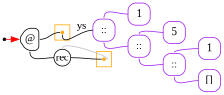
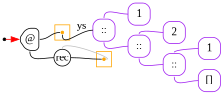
node "5": label "5" -> "2"
